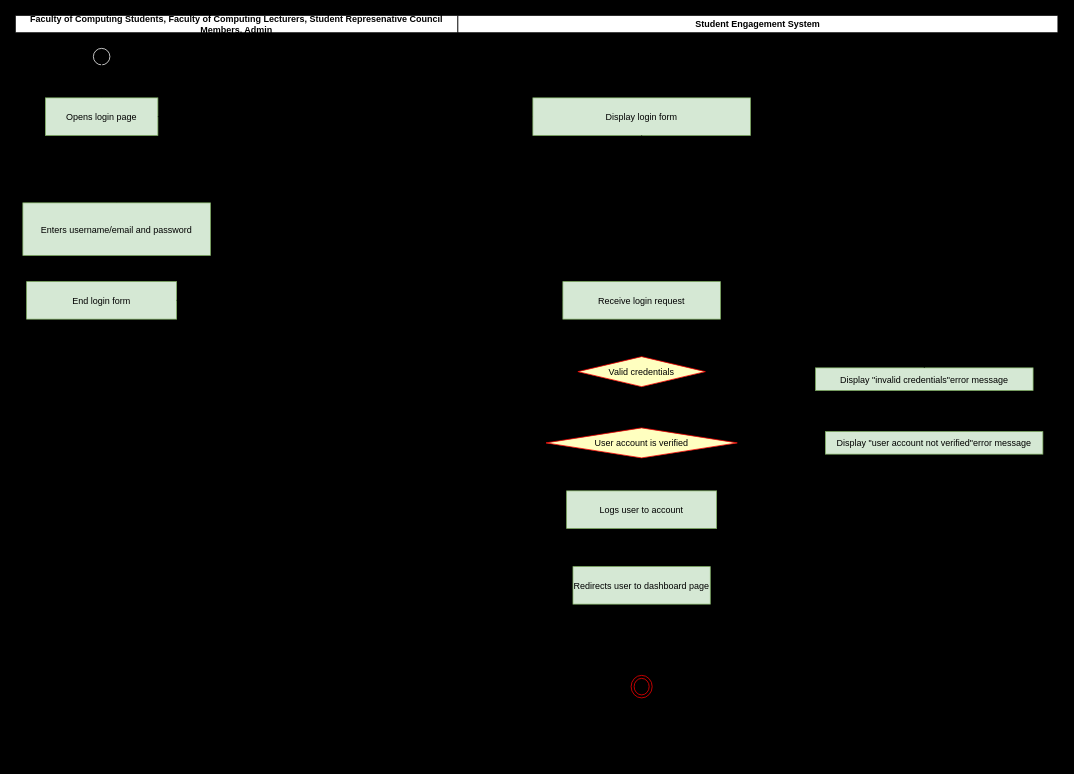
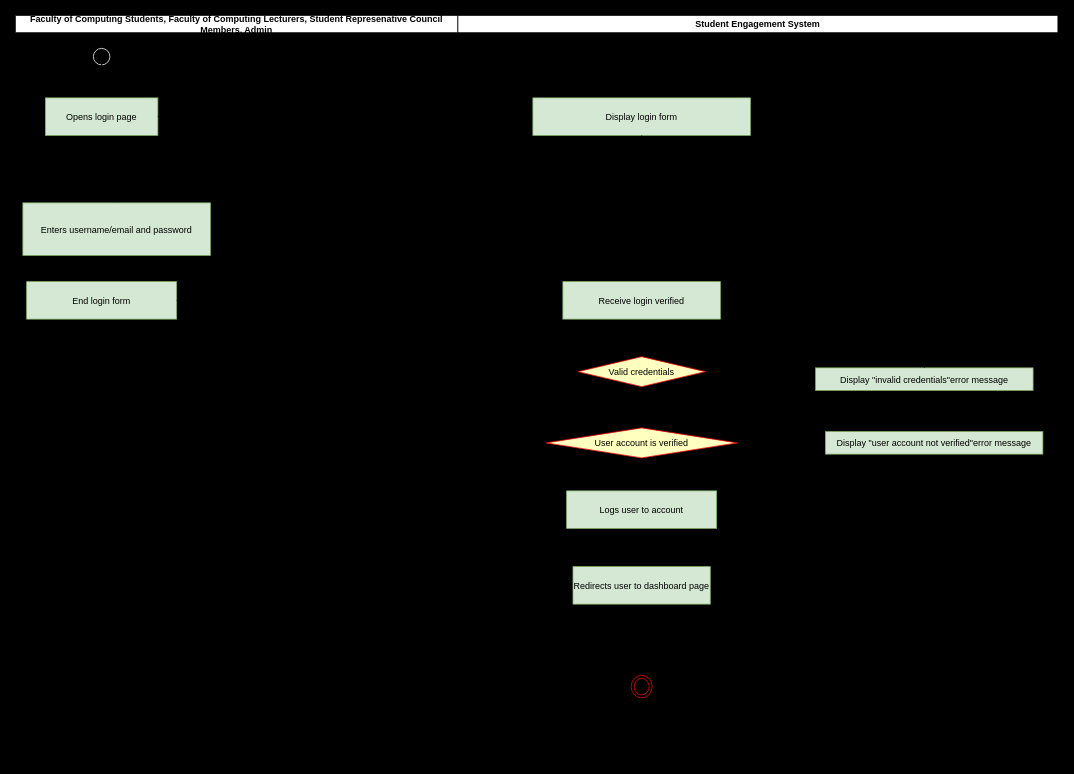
node "Receive login request": label "Receive login request" -> "Receive login verified"
